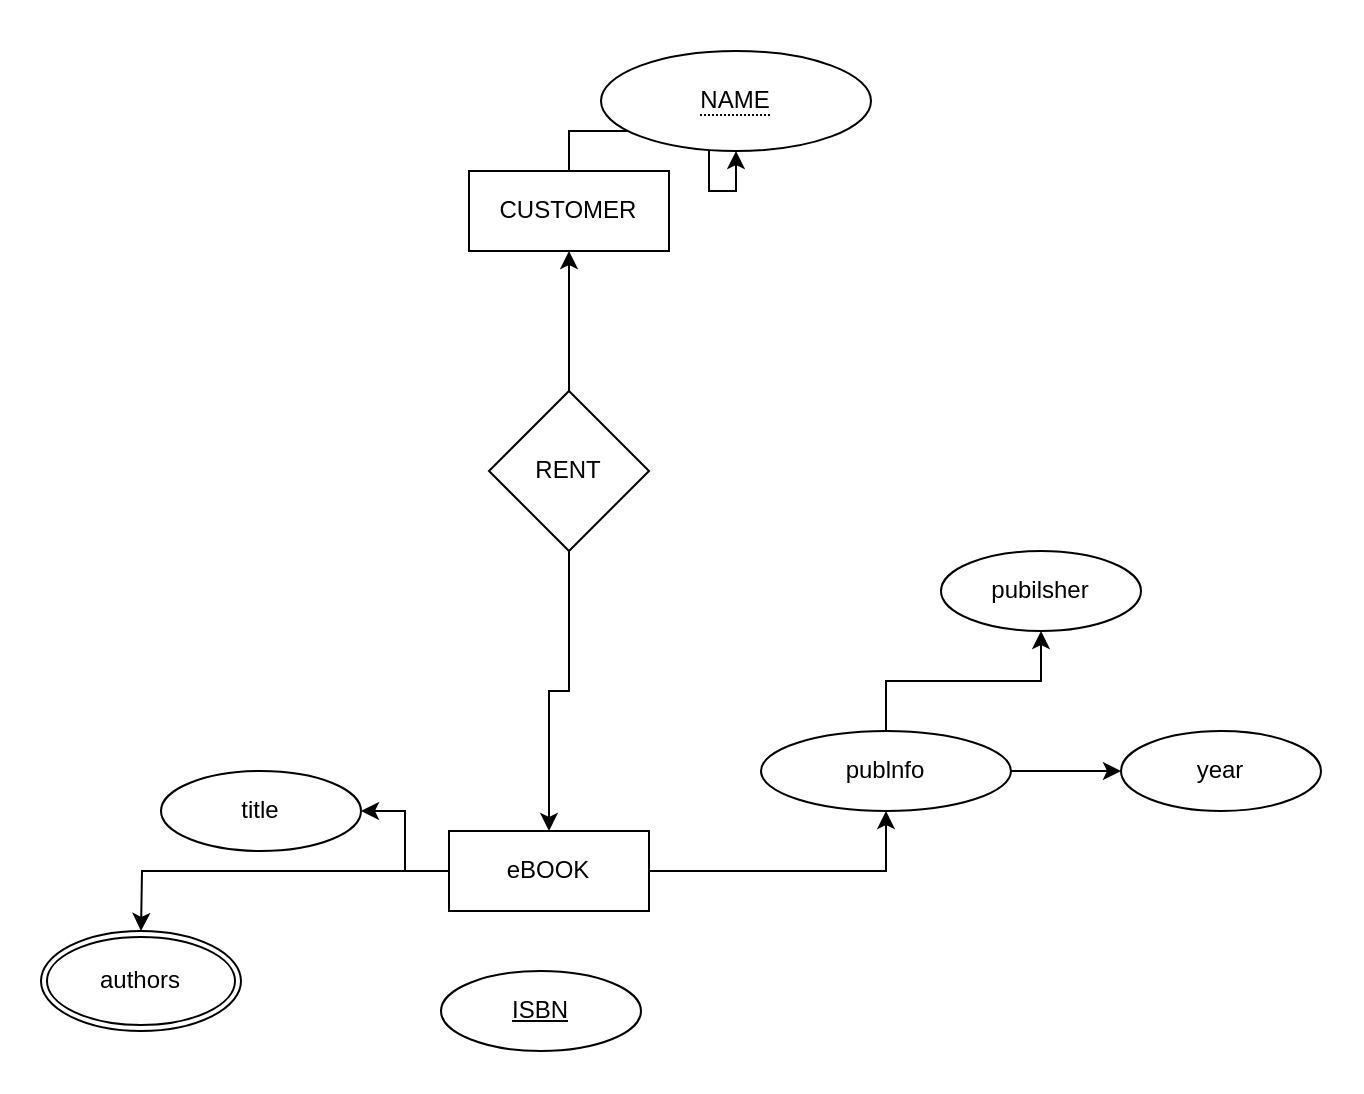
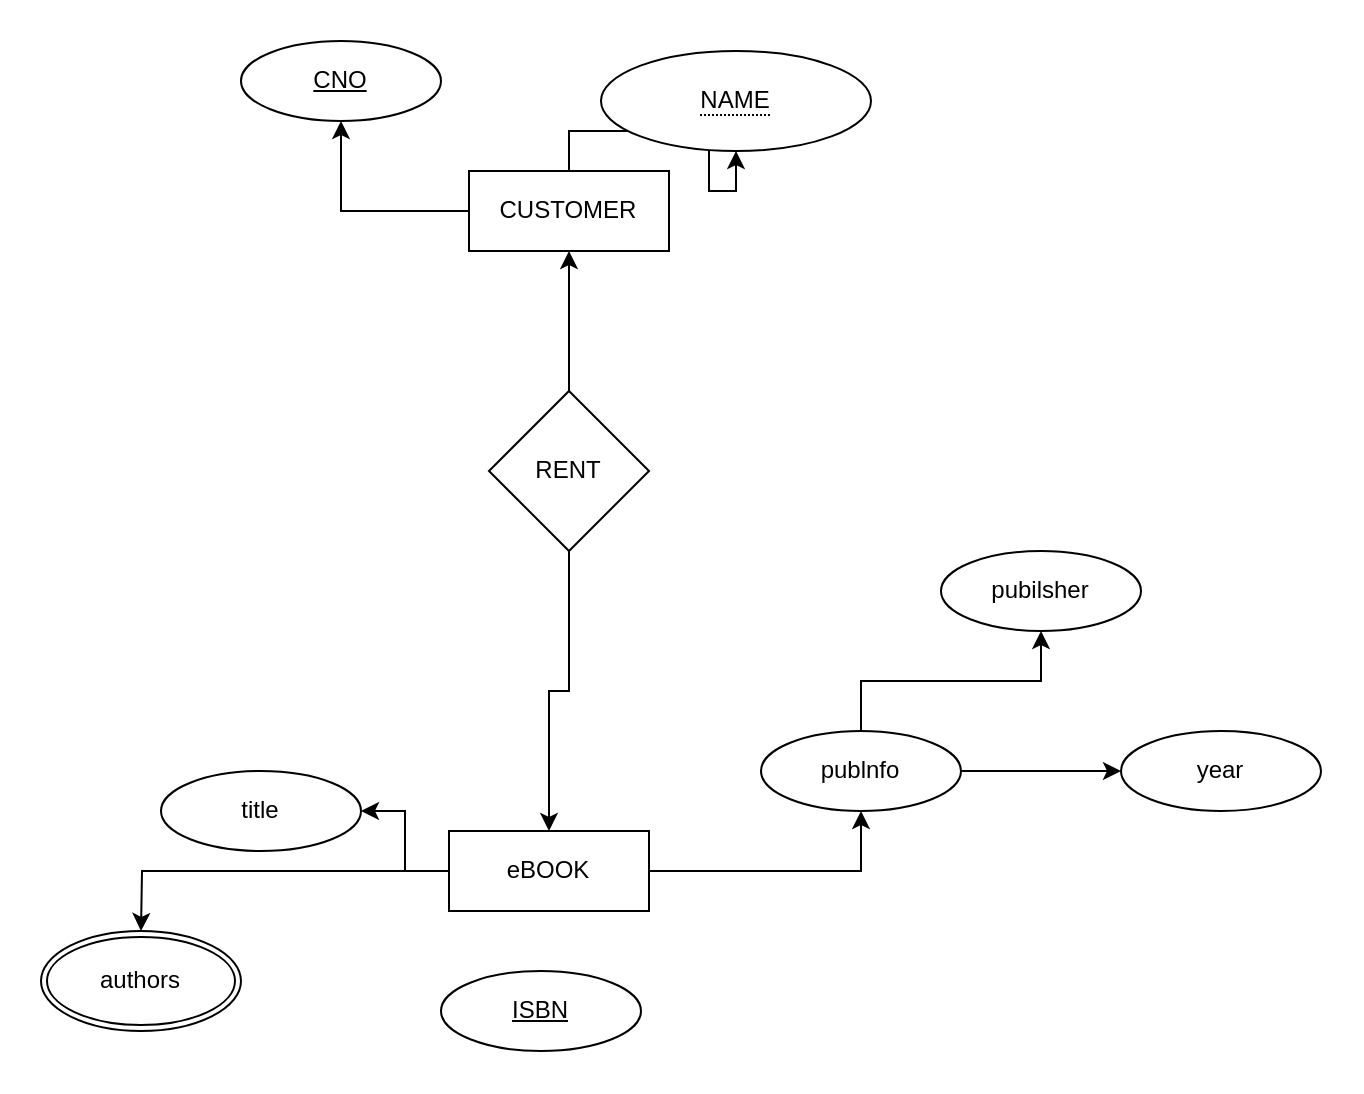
node "CNO": added
edge "CUSTOMER" -> "CNO": added
node "publnfo": size 250x80 -> 200x80
